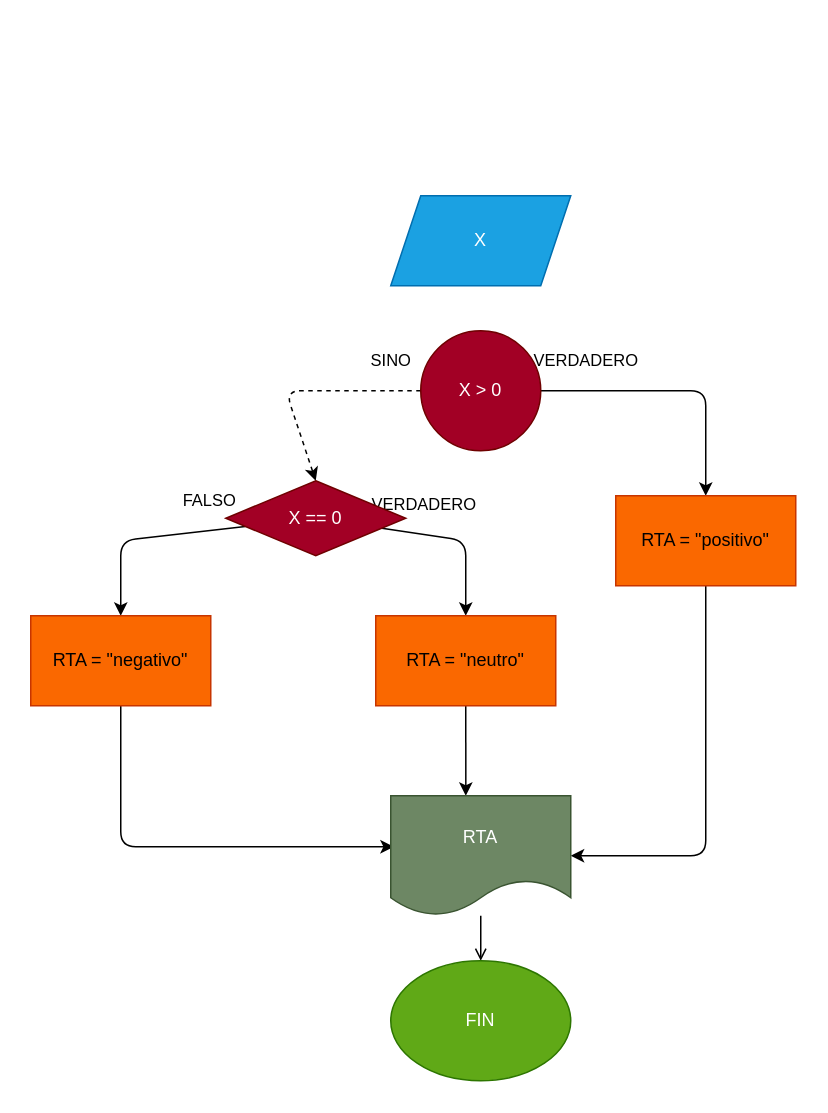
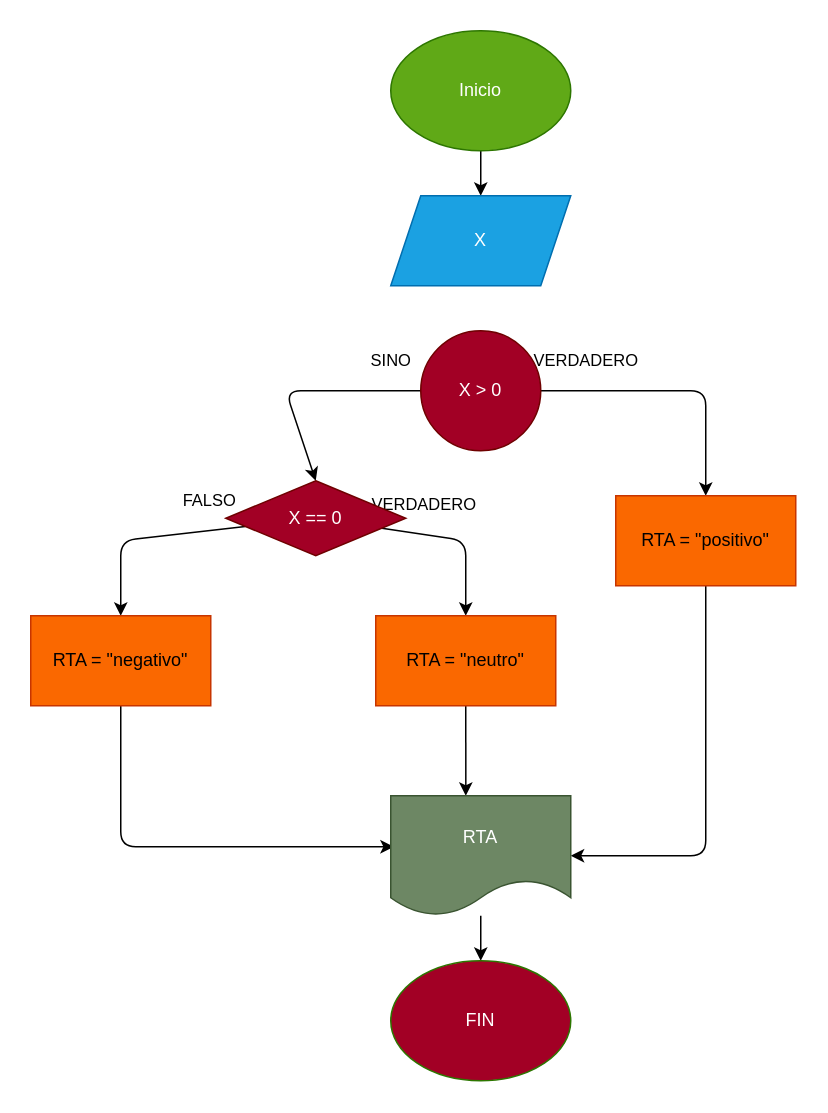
node "Inicio": added
edge "Inicio" -> "X": added
edge "X > 0" -> "X == 0": style dashed -> solid
edge "RTA" -> "FIN": arrowhead open -> classic
node "FIN": fillcolor #60a917 -> #a20025
